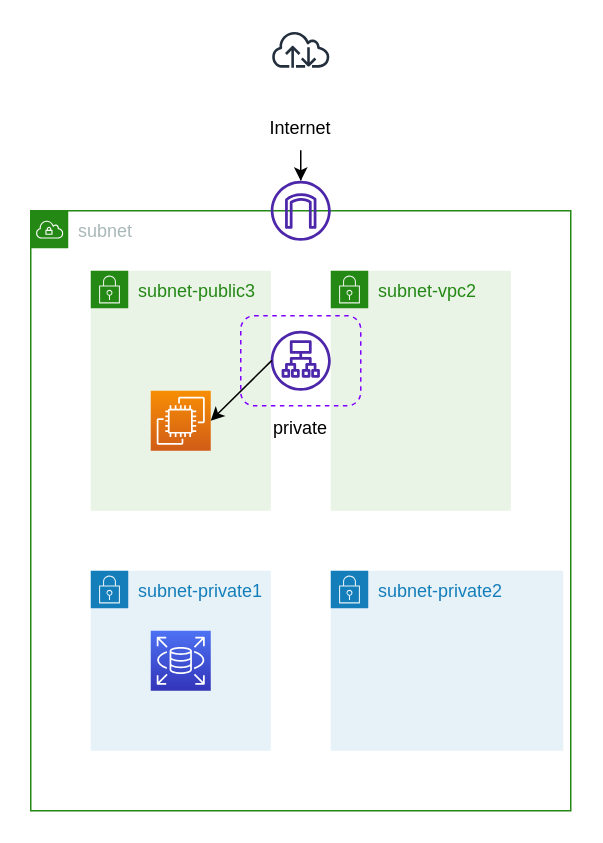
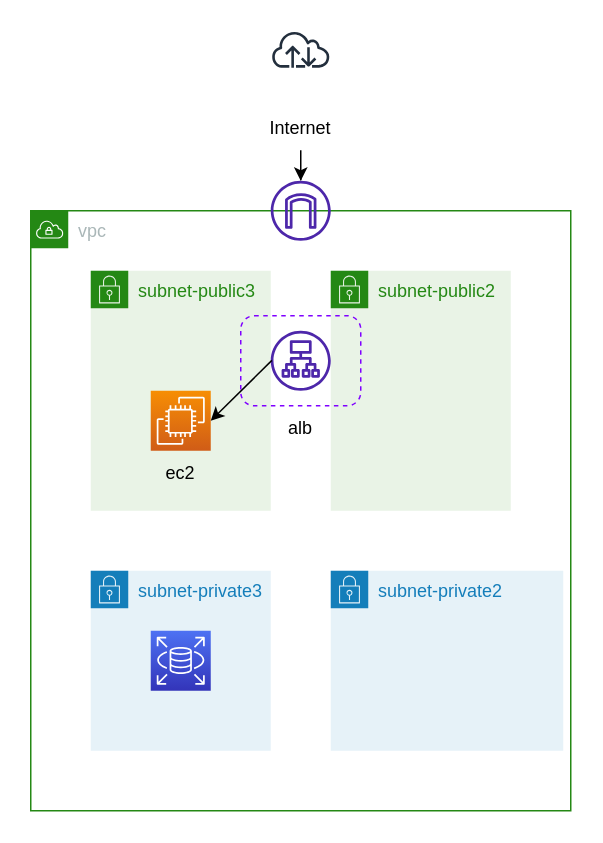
node "subnet": label "subnet" -> "vpc"
node "subnet-vpc2": label "subnet-vpc2" -> "subnet-public2"
node "private": label "private" -> "alb"
node "ec2": added
node "subnet-private1": label "subnet-private1" -> "subnet-private3"
